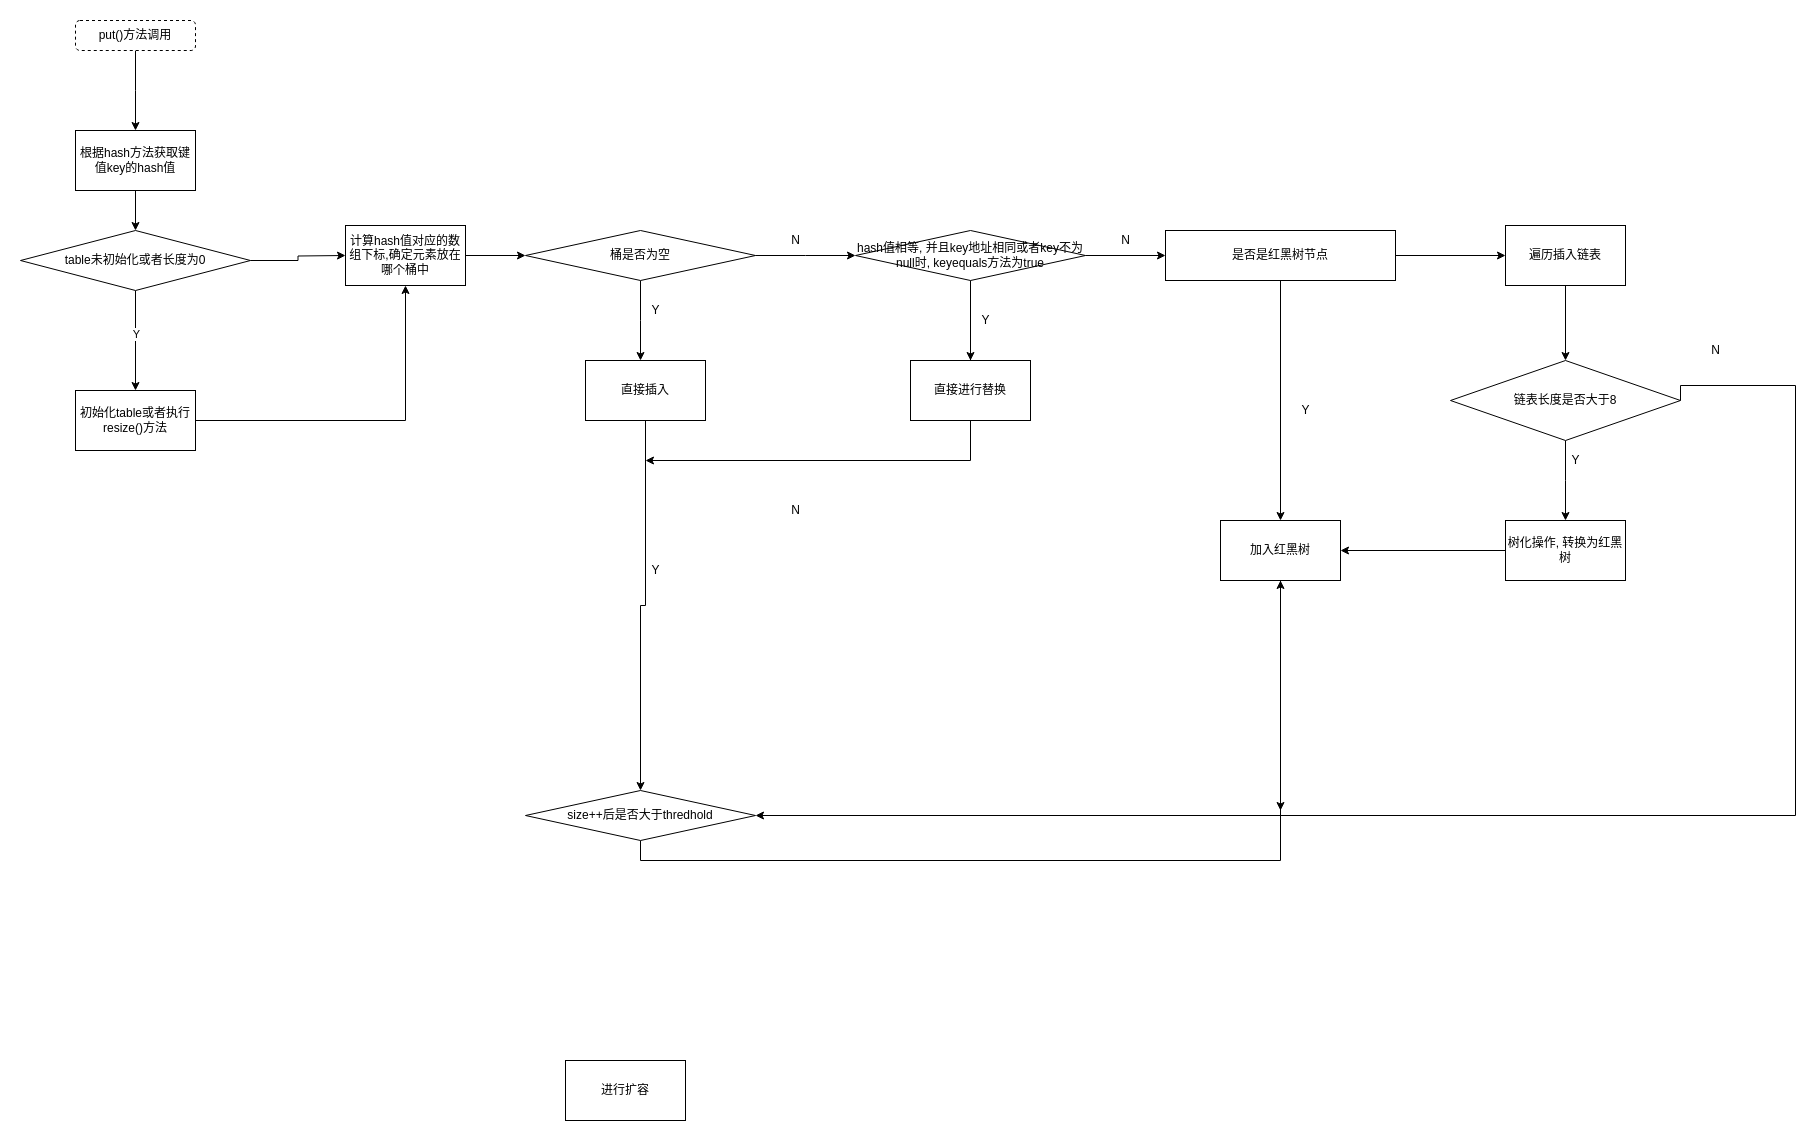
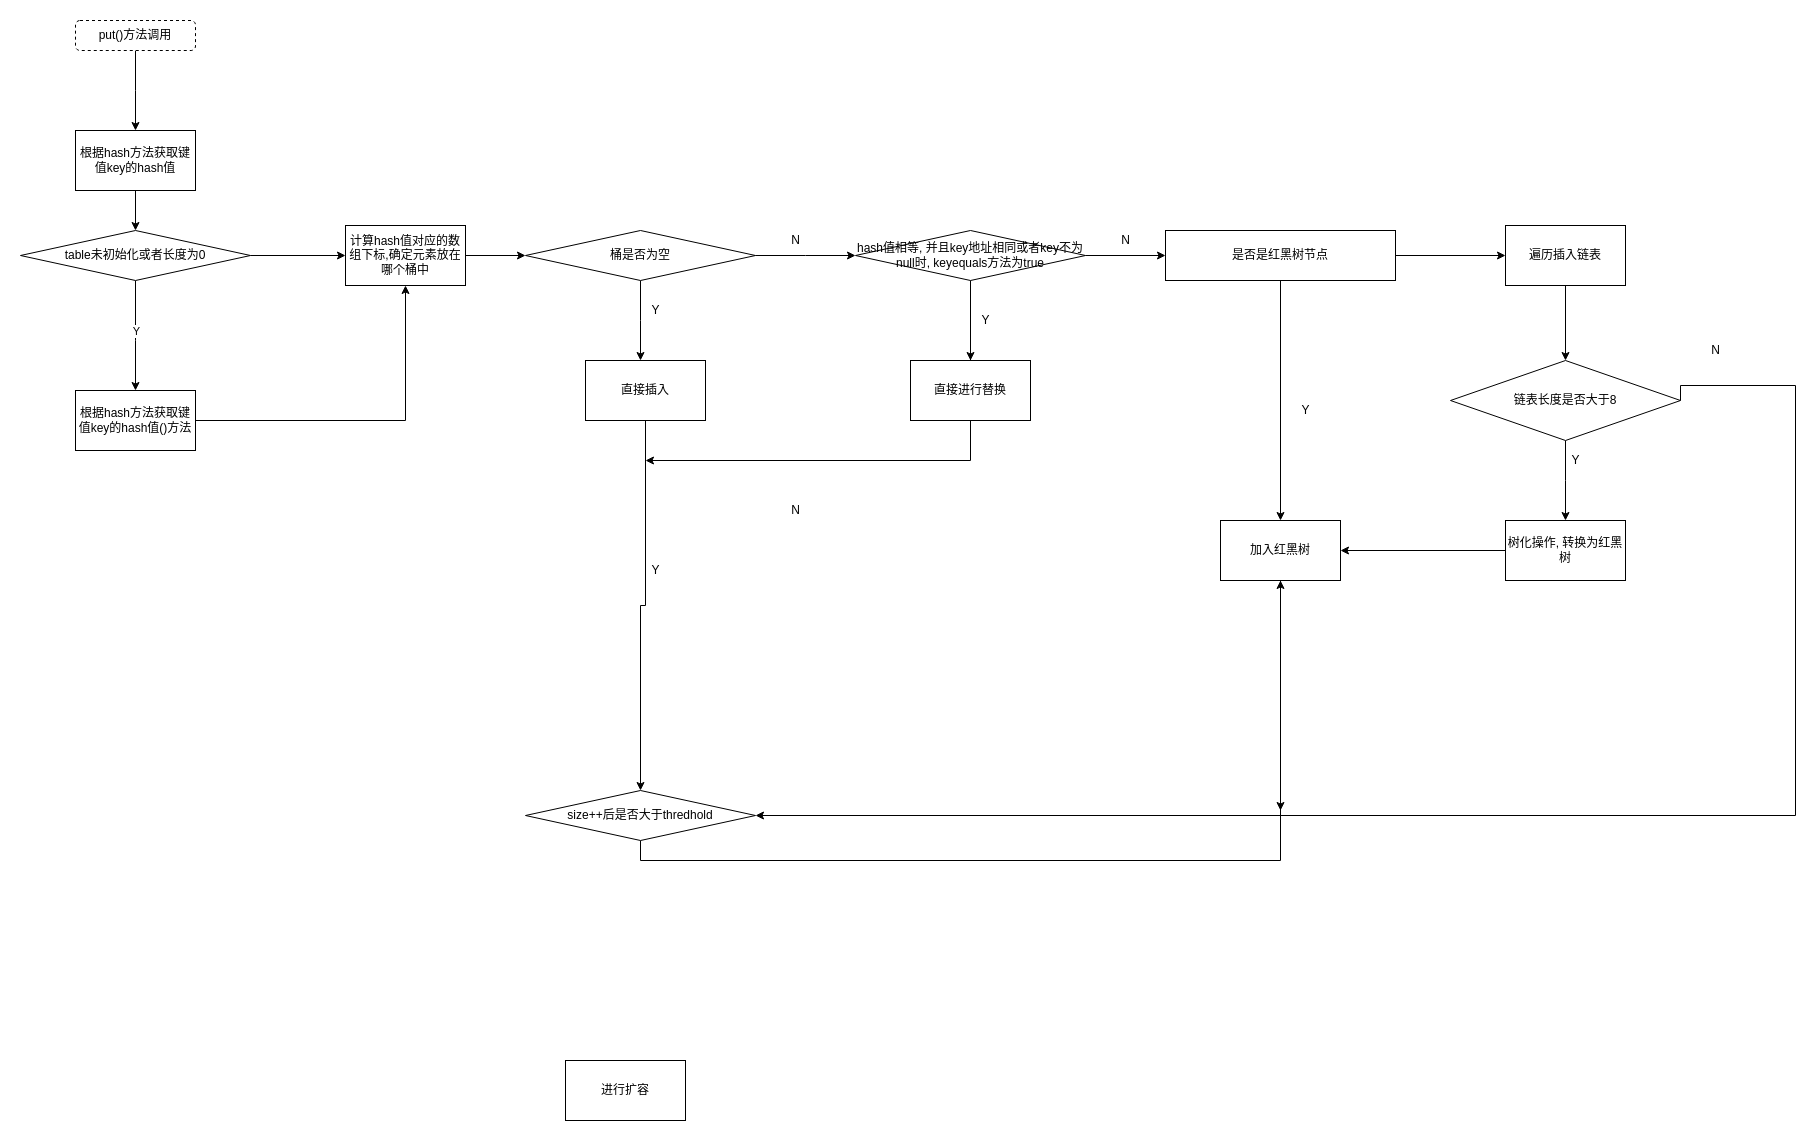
node "table未初始化或者长度为0": size 230x60 -> 230x50
node "初始化table或者执行resize()方法": label "初始化table或者执行resize()方法" -> "根据hash方法获取键值key的hash值()方法"
